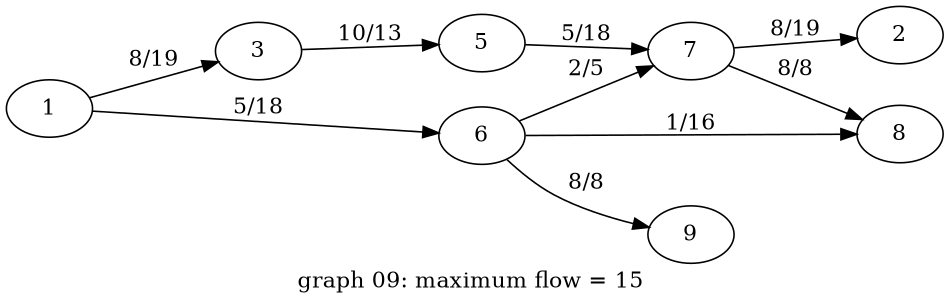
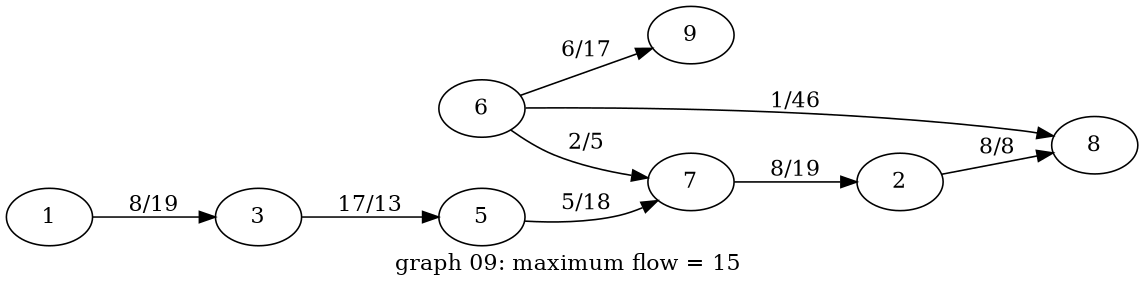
edge "3" -> "5": label " 10/13 " -> " 17/13 "
edge "7" -> "8": now "2" -> "8"
edge "1" -> "6": removed, label "5/18"
edge "6" -> "8": label " 1/16 " -> " 1/46 "
edge "6" -> "9": label " 8/8 " -> " 6/17 "
